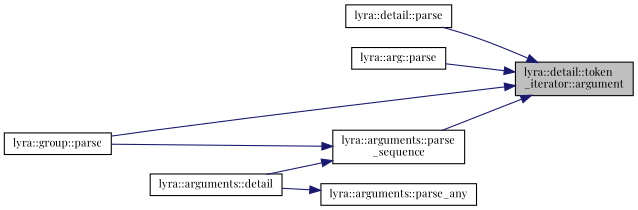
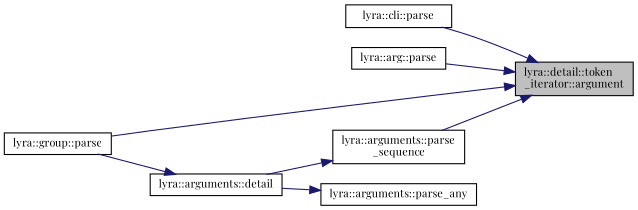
node "lyra::detail::parse": label "lyra::detail::parse" -> "lyra::cli::parse"
edge "lyra::group::parse" -> "lyra::arguments::parse _sequence": now "lyra::group::parse" -> "lyra::arguments::detail"
